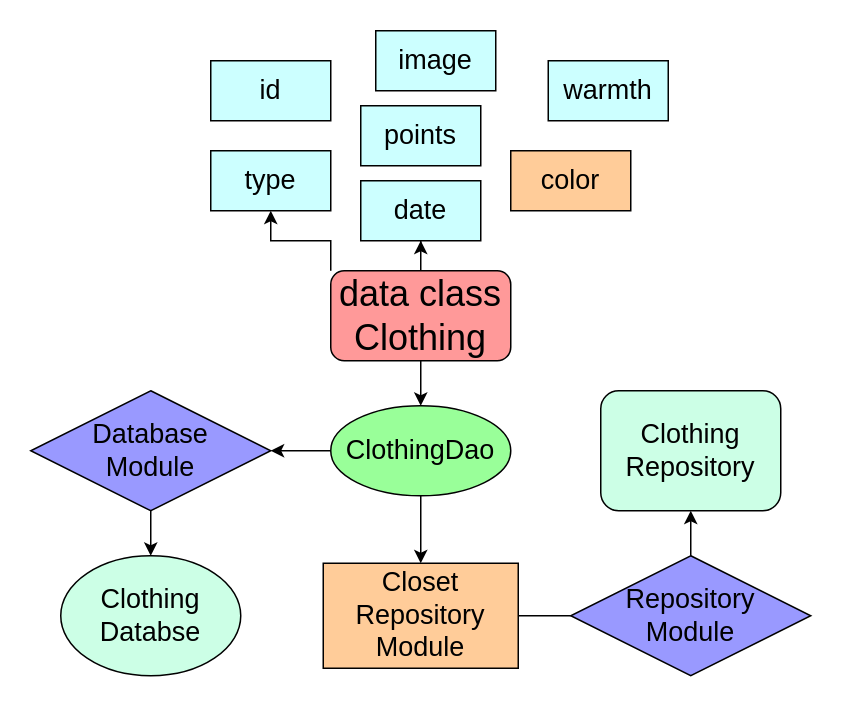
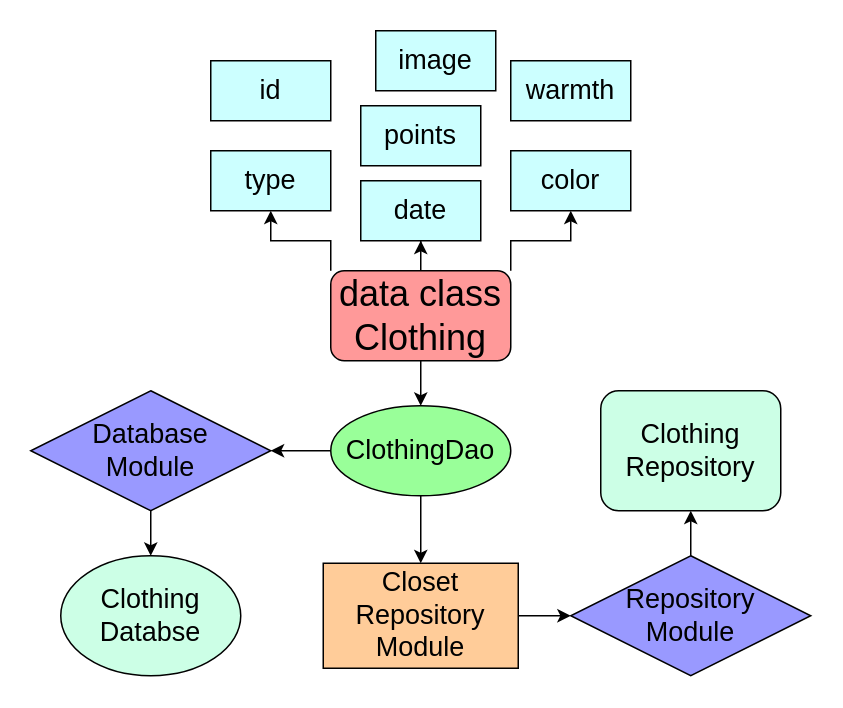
node "warmth": moved (608, 91) -> (571, 91)
node "color": fillcolor #ffcc99 -> #ccffff
edge "data class Clothing" -> "color": added
edge "Closet Repository Module" -- "Repository Module": arrowhead none -> classic
